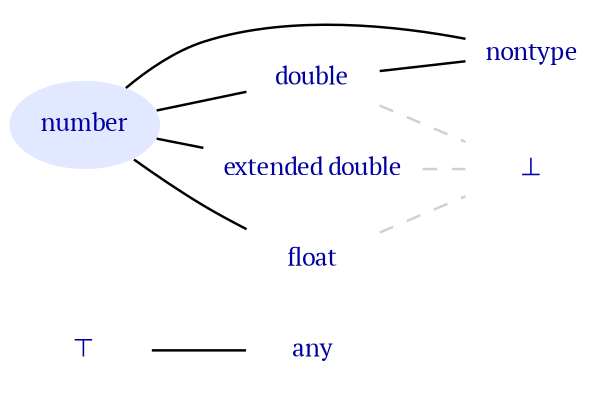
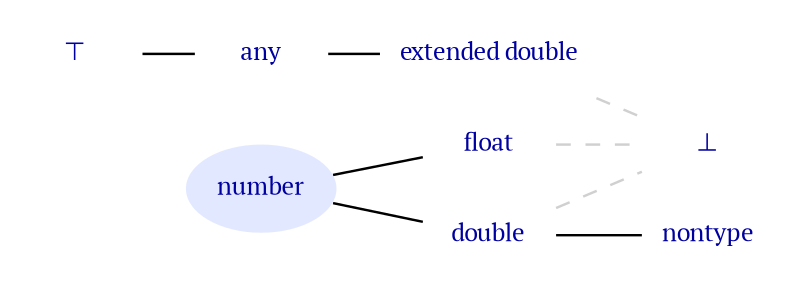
edge "nontype" -- "number": removed
edge "number" -- "extended double": now "any" -- "extended double"
